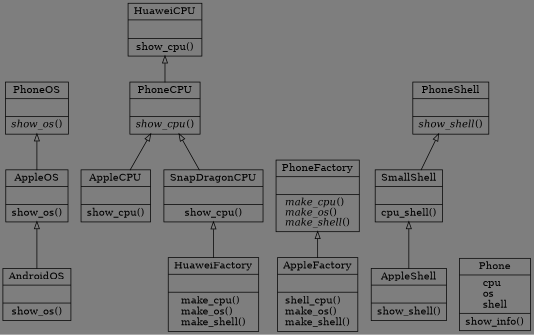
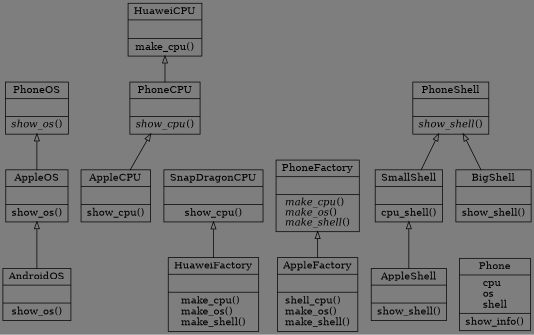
node "HuaweiCPU": text "show_cpu()" -> "make_cpu()"
edge "SnapDragonCPU" -> "PhoneCPU": removed
node "BigShell": added
